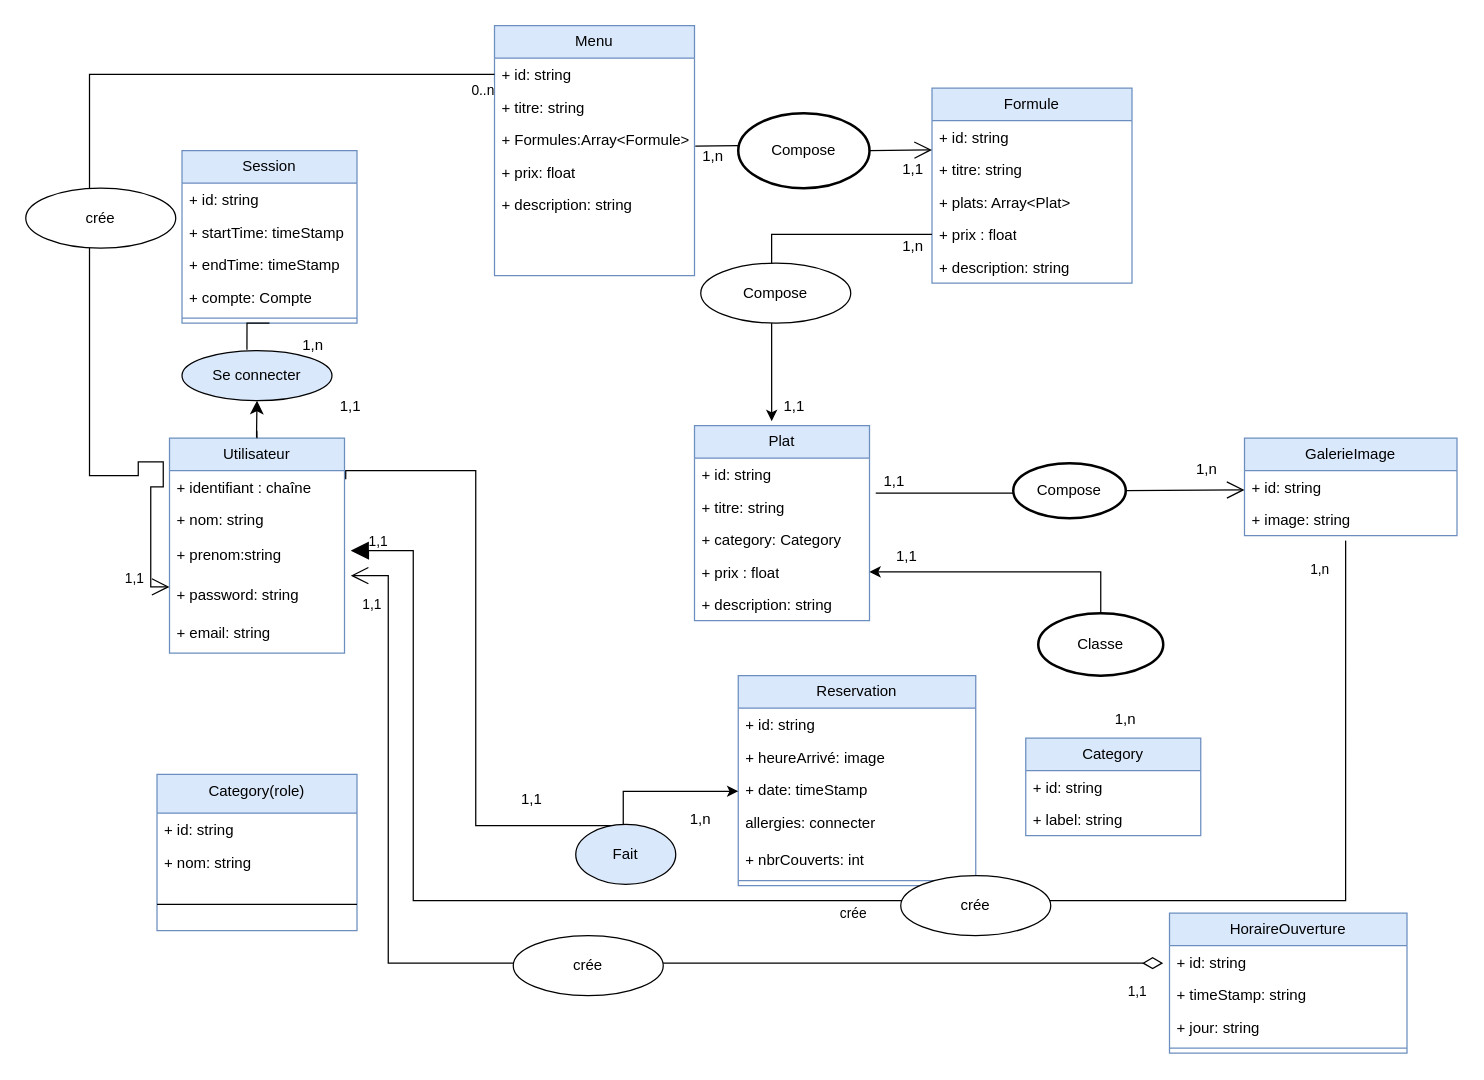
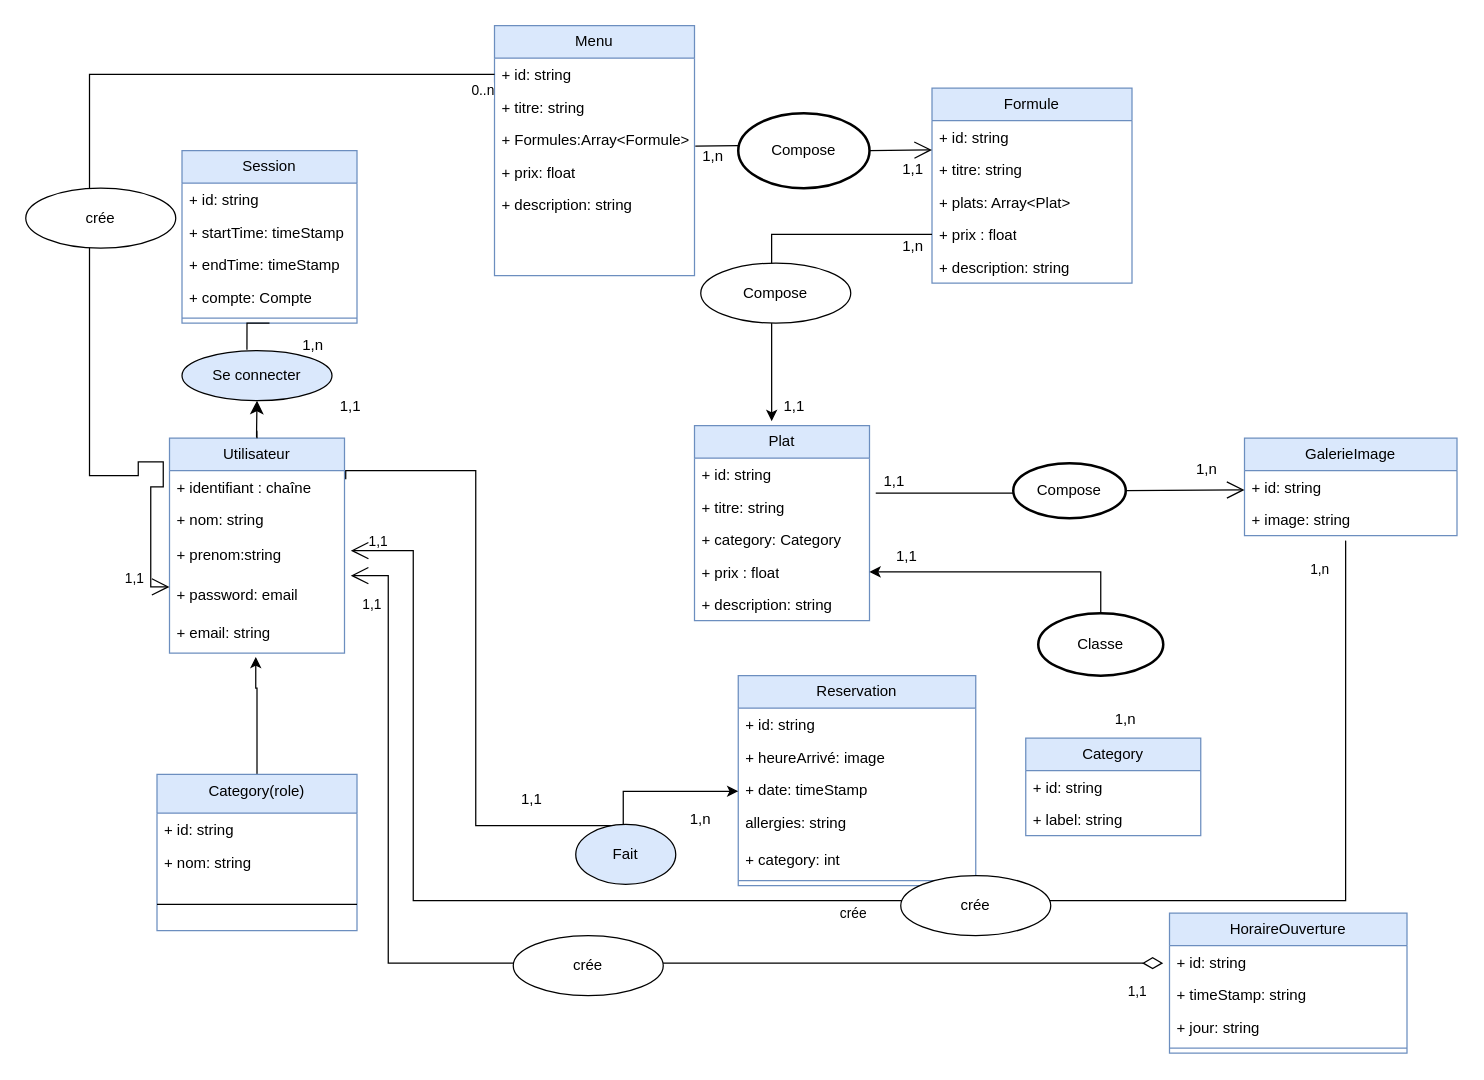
edge "+ image: string" -> "+ prenom:string": arrowhead block -> open
node "+ password: string": label "+ password: string" -> "+ password: email"
edge "Category(role)" -> "+ email: string": added
node "allergies: connecter": label "allergies: connecter" -> "allergies: string"
node "+ nbrCouverts: int": label "+ nbrCouverts: int" -> "+ category: int"
